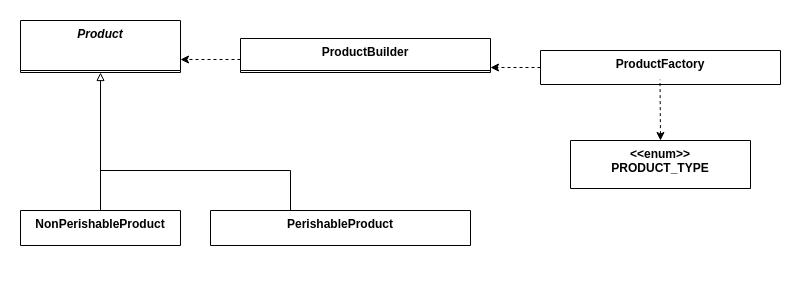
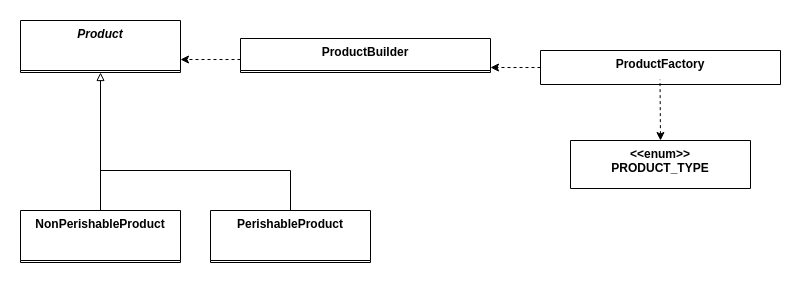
node "NonPerishableProduct": size 160x35 -> 160x52
node "PerishableProduct": size 260x35 -> 160x52
